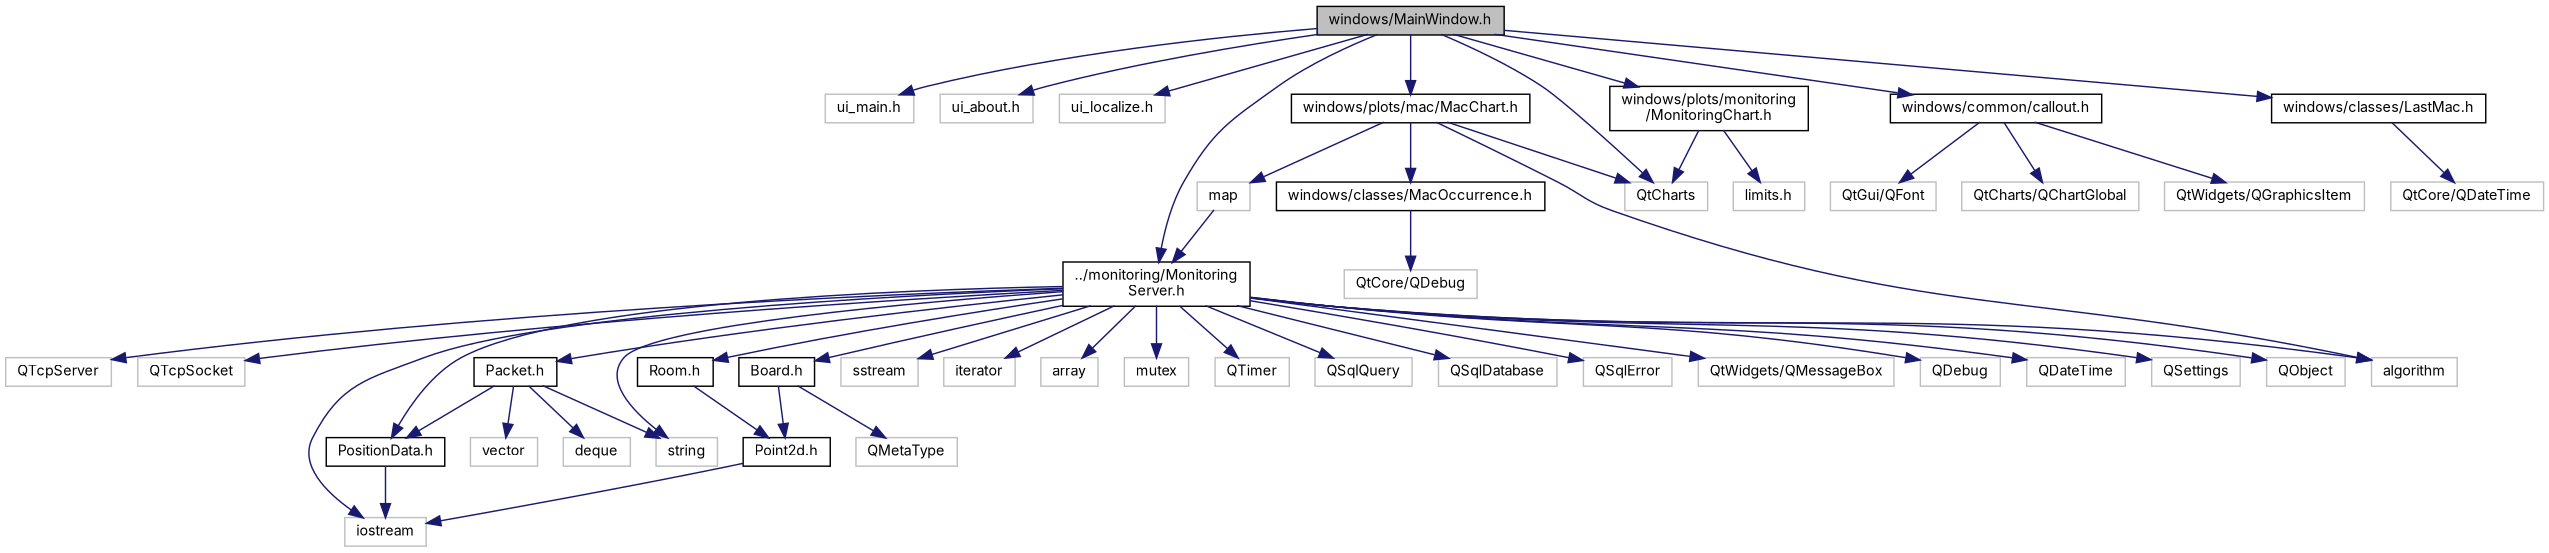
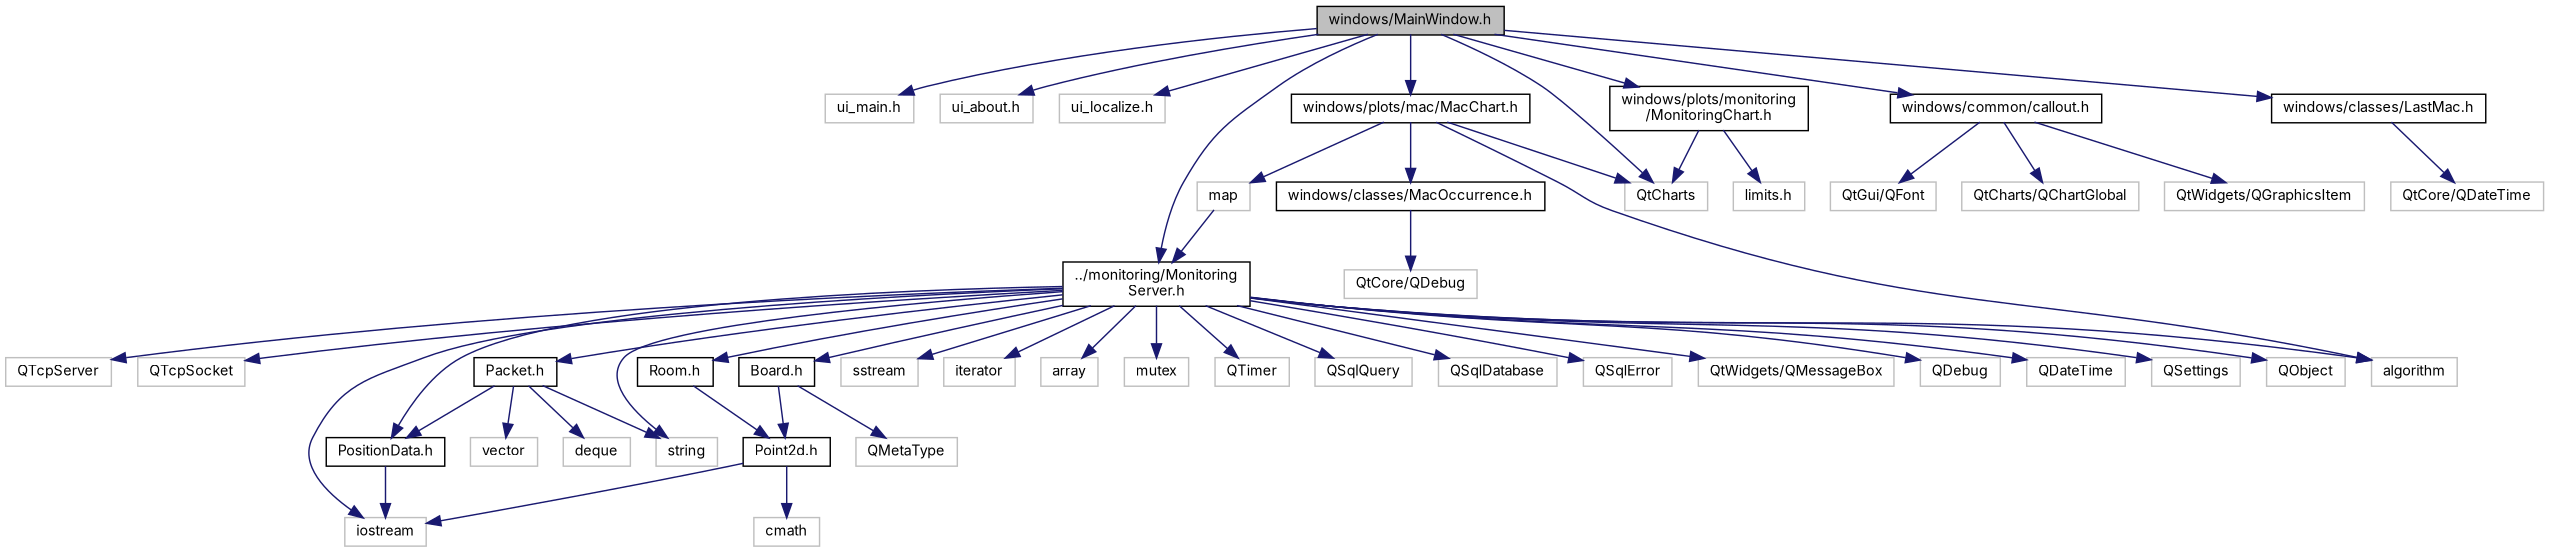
node "cmath": added
